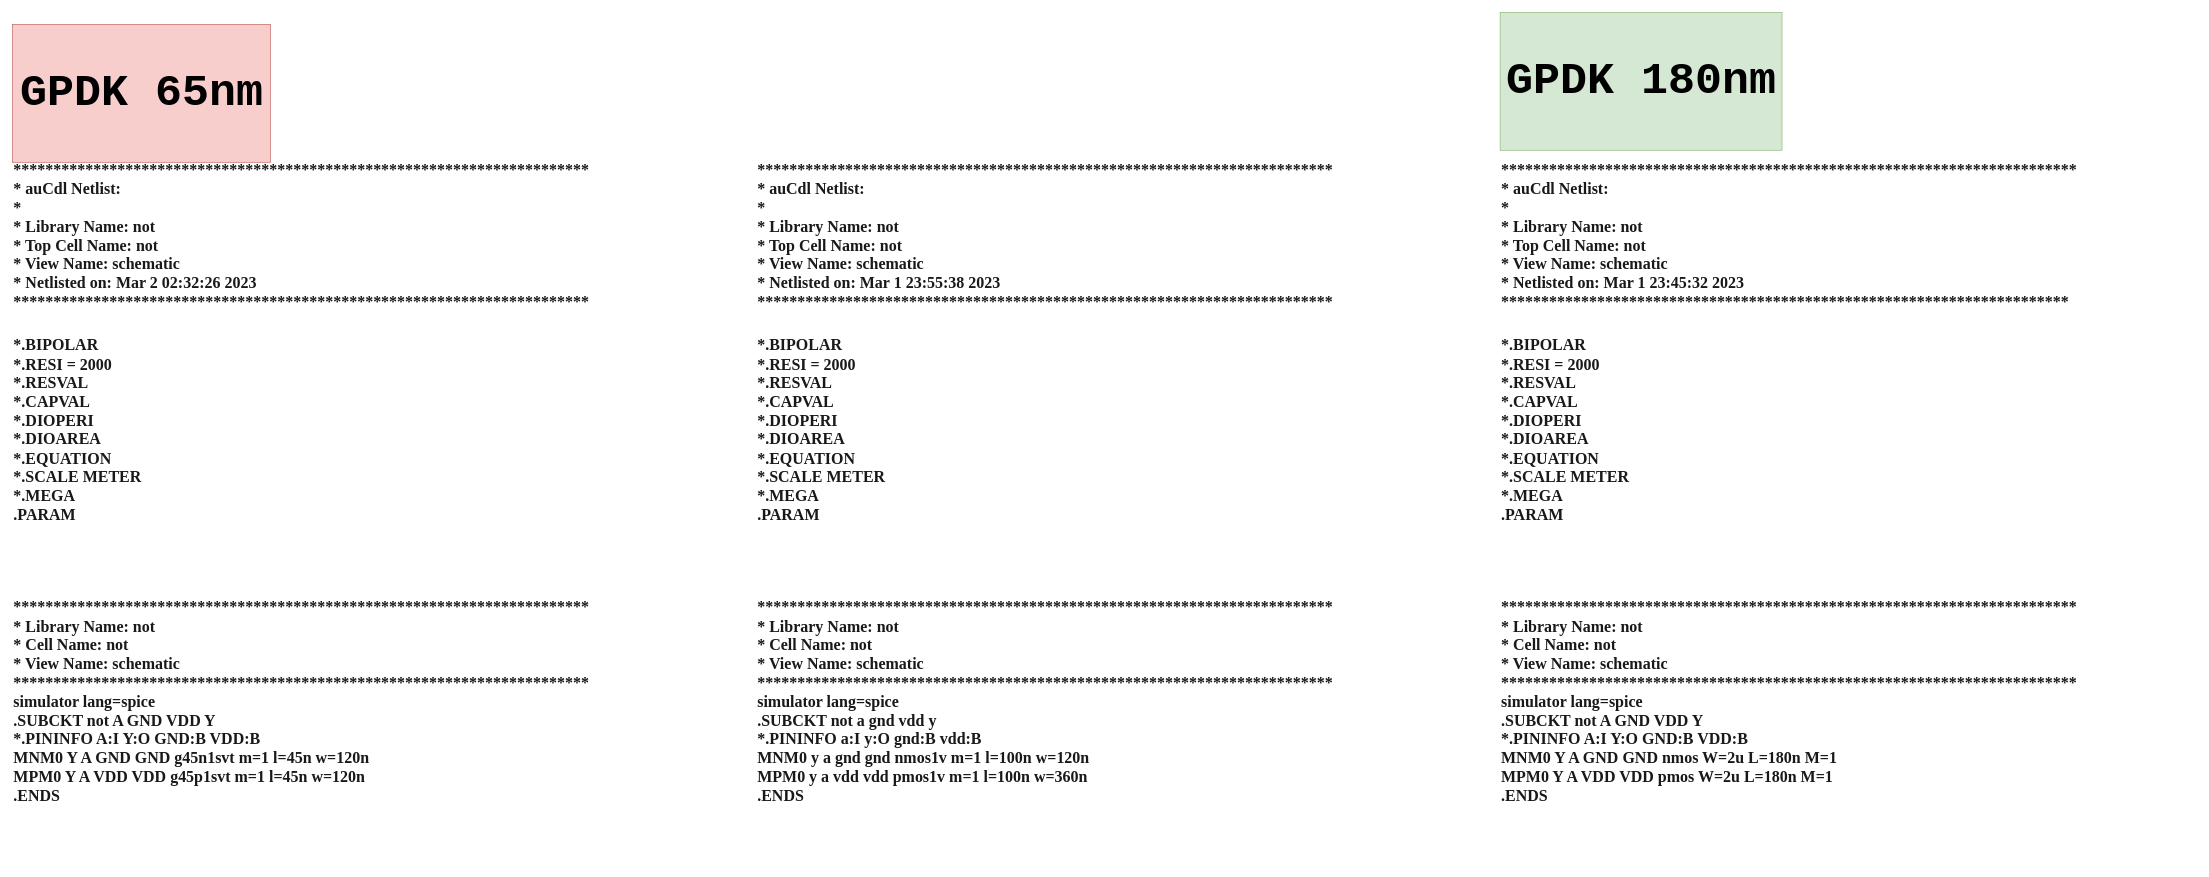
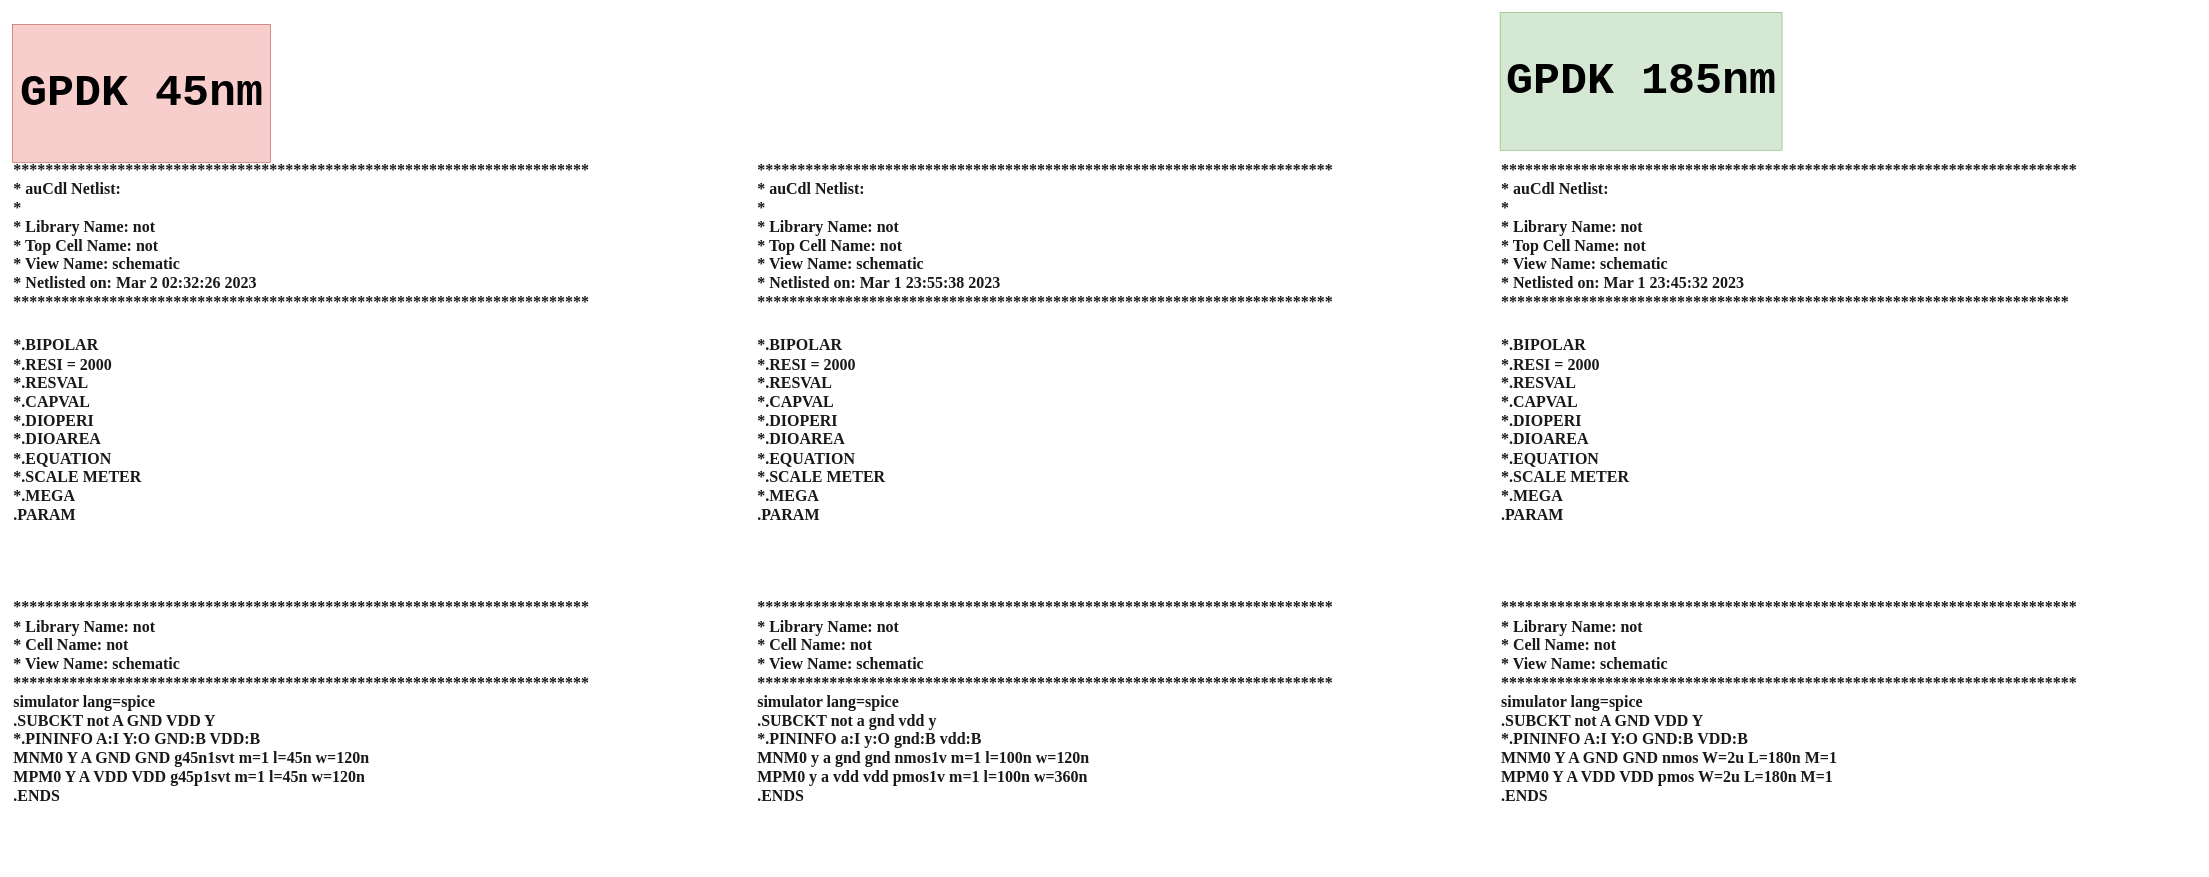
node "GPDK 180nm": label "GPDK 180nm" -> "GPDK 185nm"
node "GPDK 65nm": label "GPDK 65nm" -> "GPDK 45nm"
